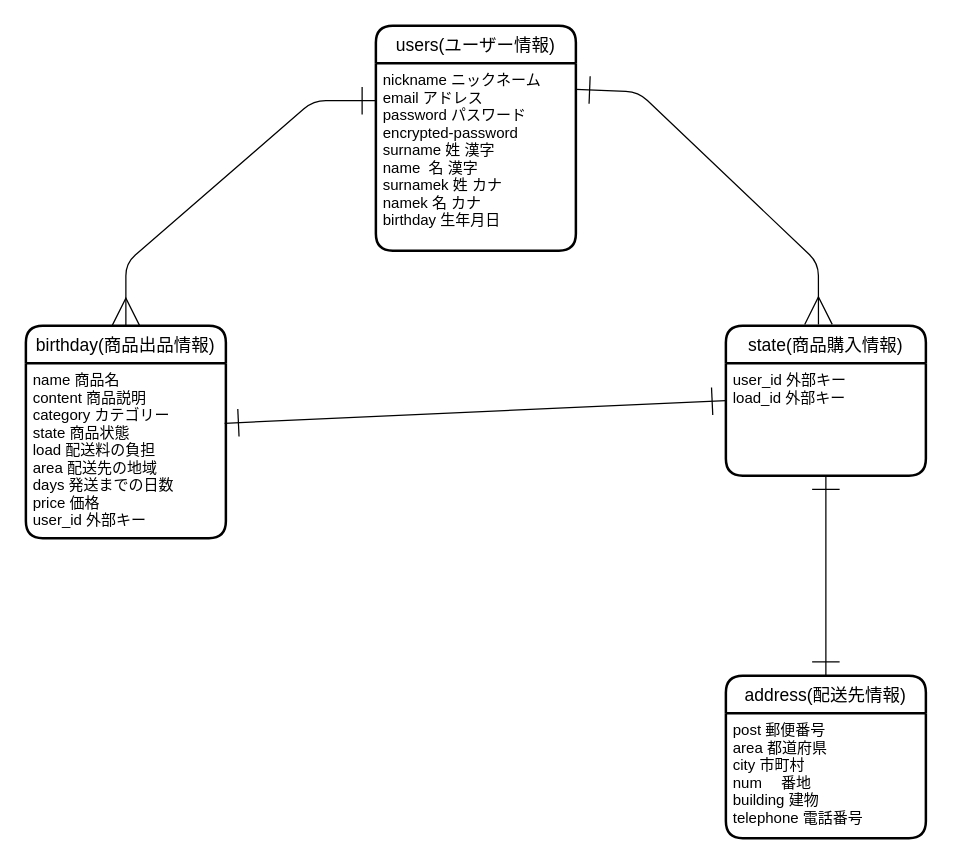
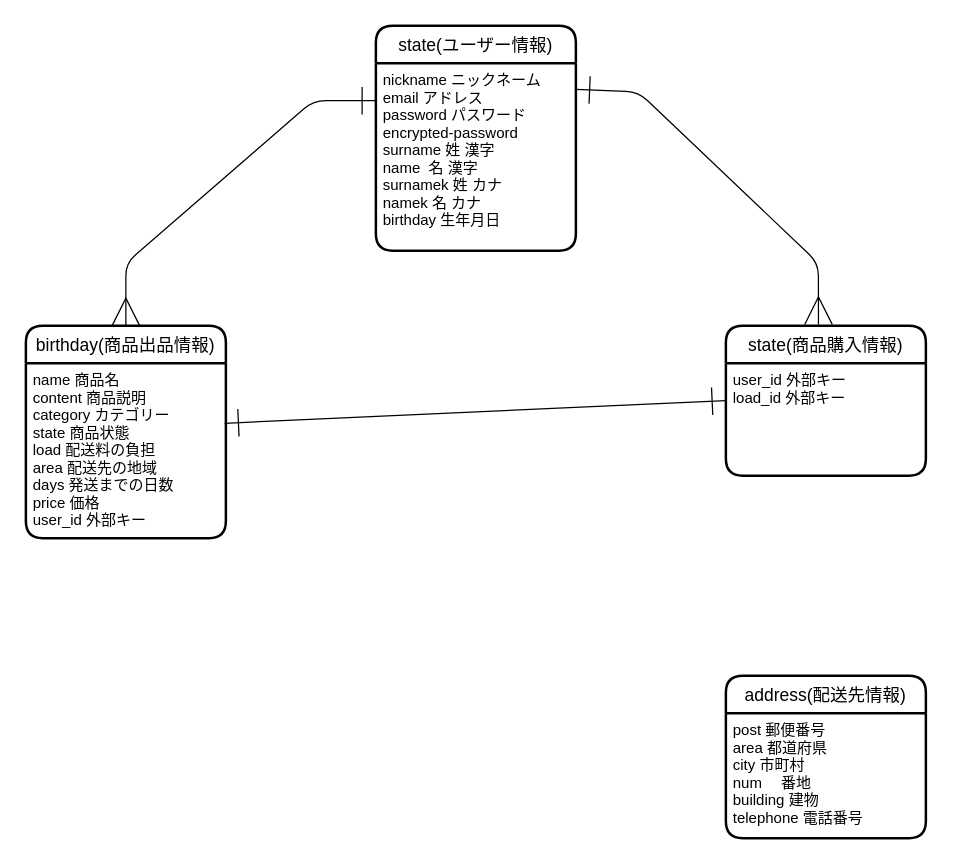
node "users(ユーザー情報)": label "users(ユーザー情報)" -> "state(ユーザー情報)"
edge "user_id 外部キー load_id 外部キー" -- "address(配送先情報)": removed
